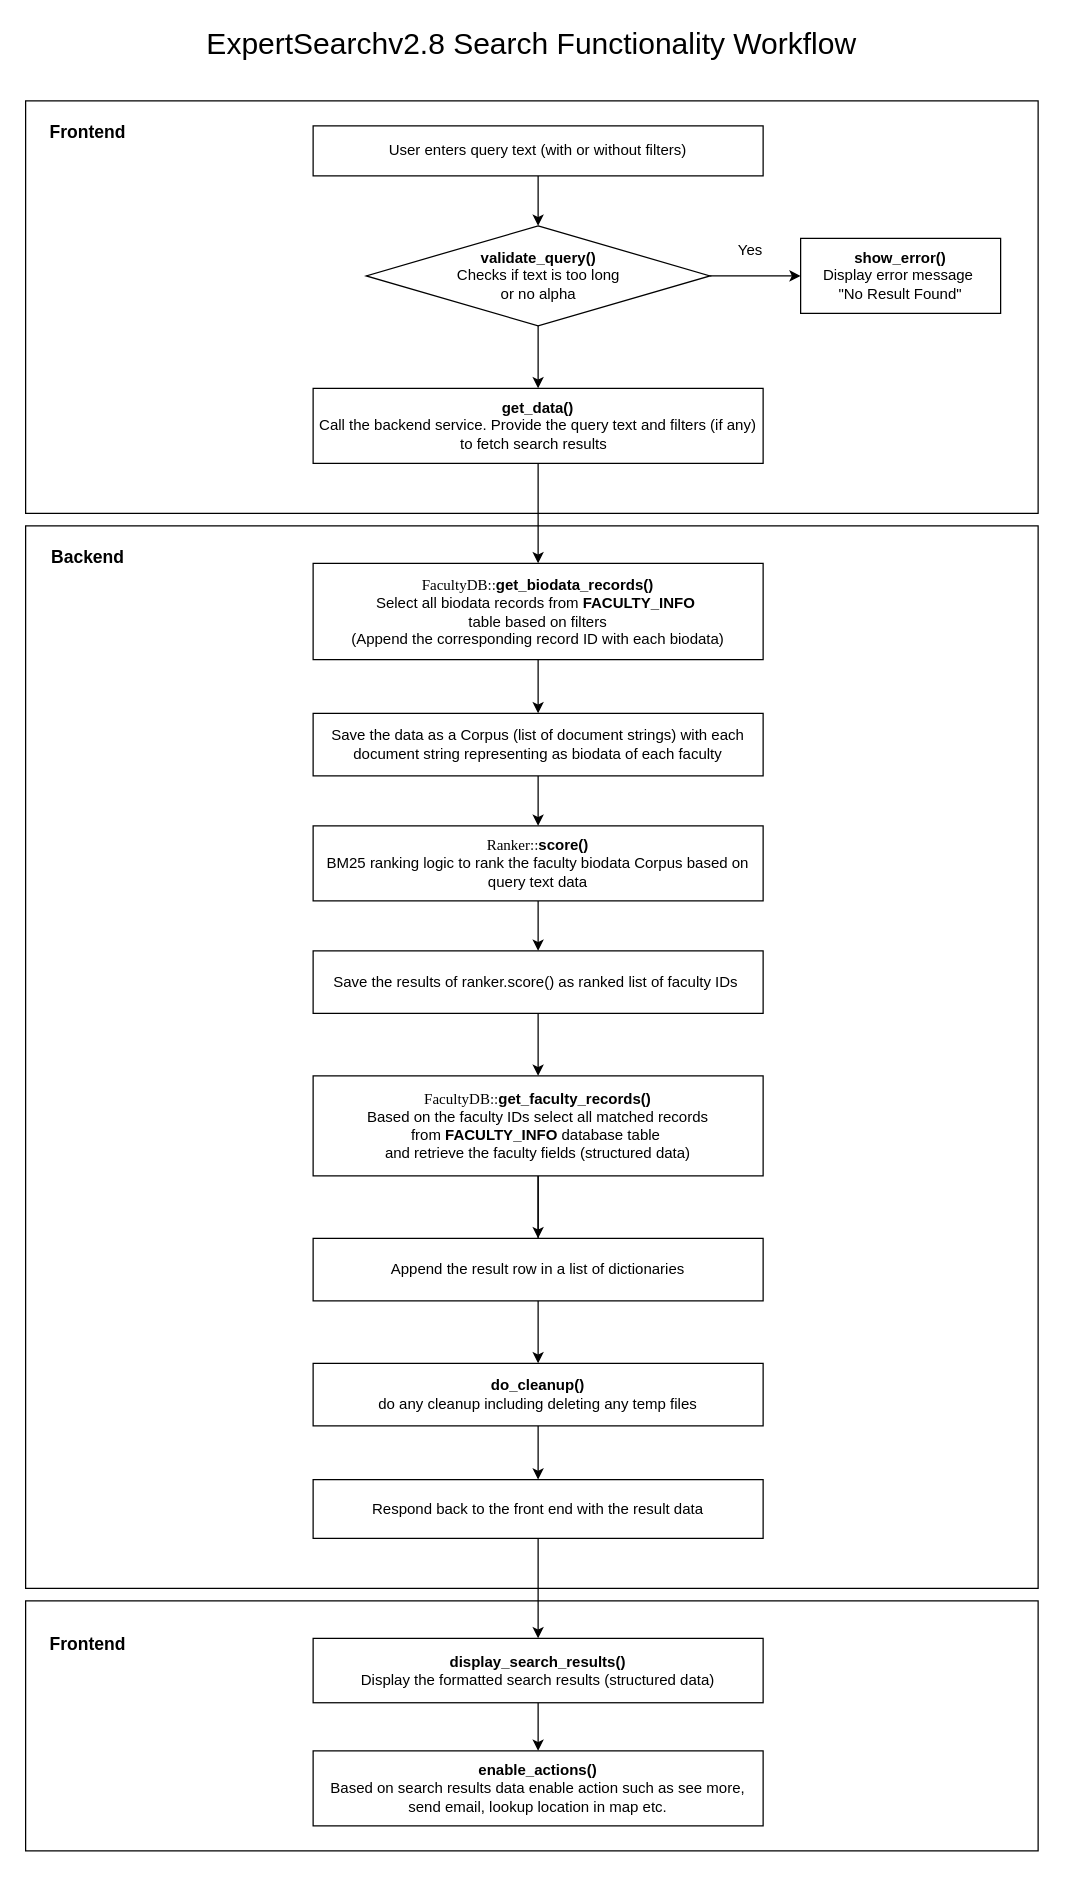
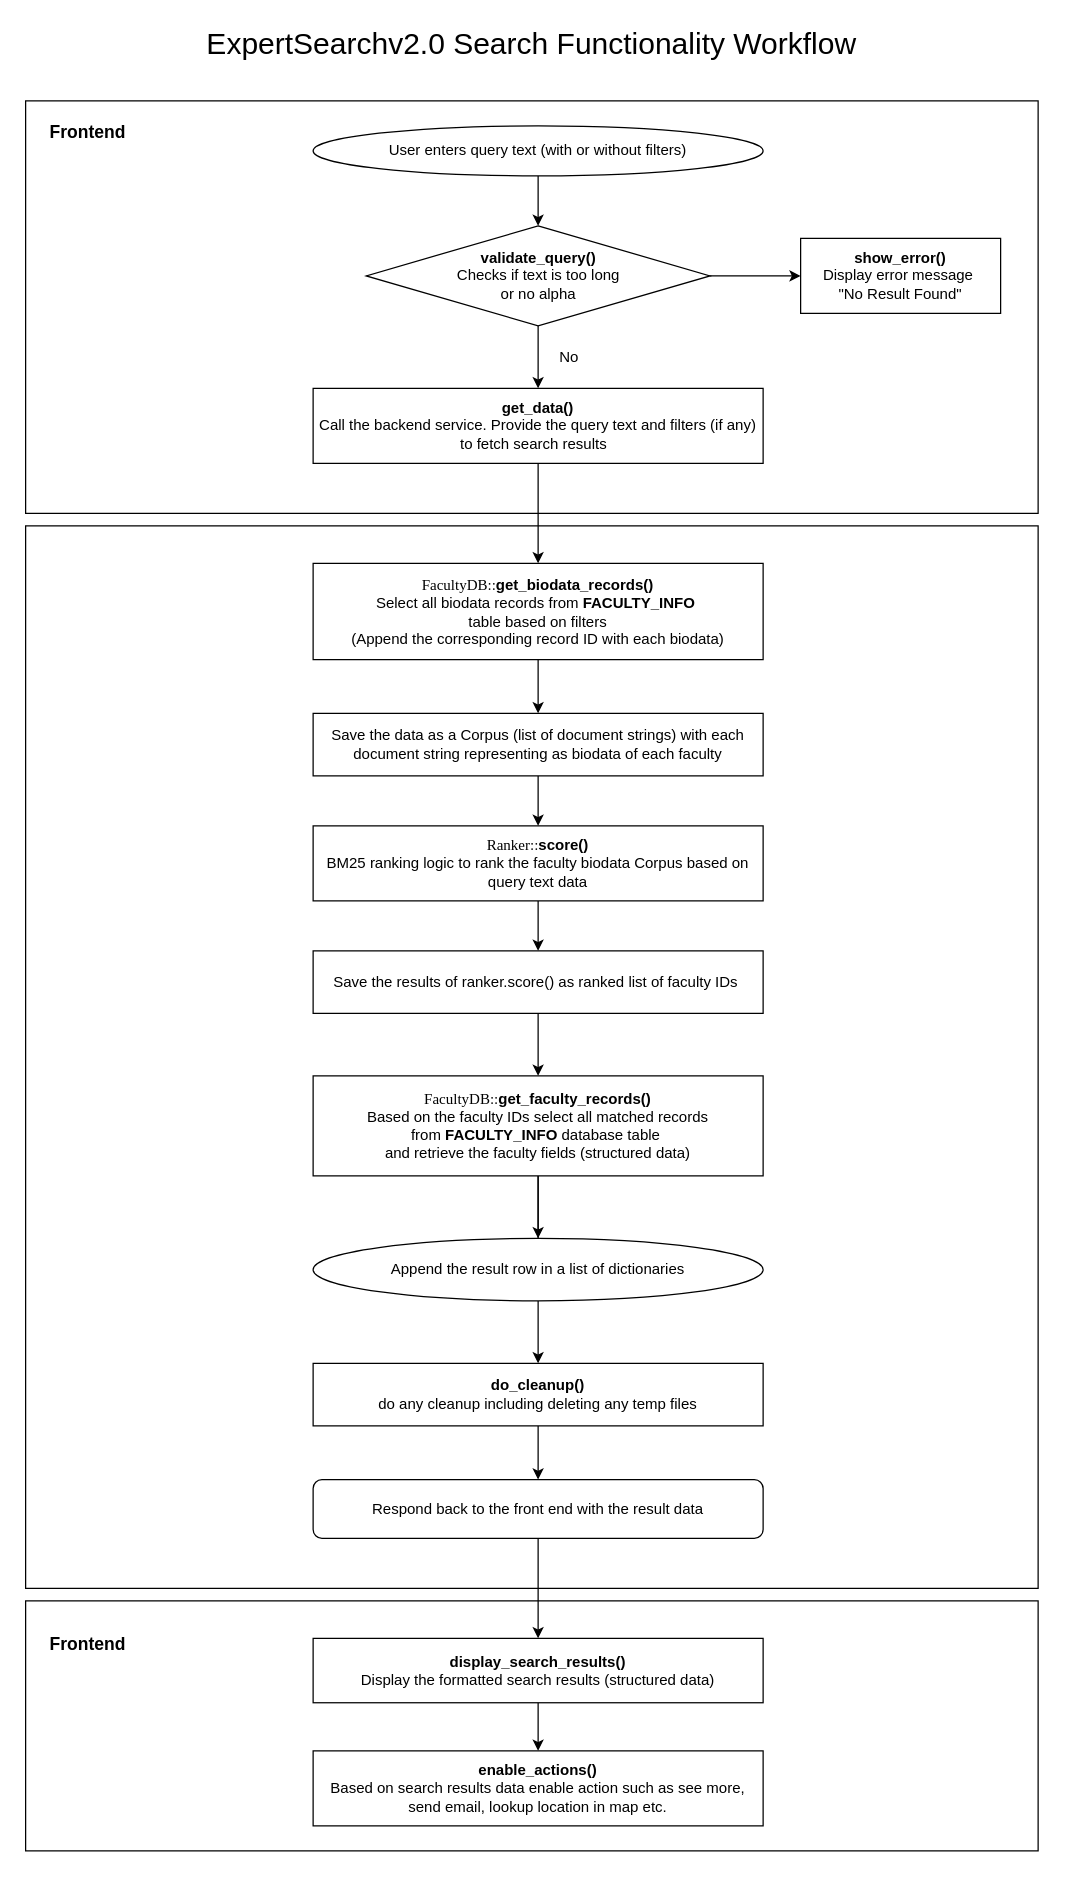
node "ExpertSearchv2.8 Search Functionality Workflow": label "ExpertSearchv2.8 Search Functionality Workflow" -> "ExpertSearchv2.0 Search Functionality Workflow"
node "User enters query text (with or without filters)": shape rectangle -> ellipse
node "Yes": removed
node "No": added
node "Backend": removed
node "Append the result row in a list of dictionaries": shape rectangle -> ellipse
node "Respond back to the front end with the result data": shape rectangle -> rounded rectangle
